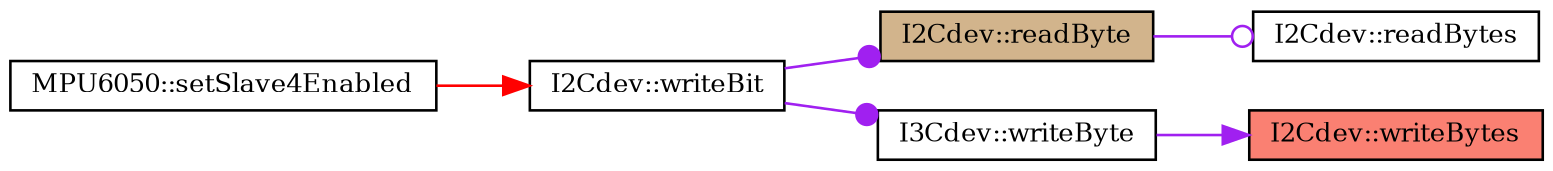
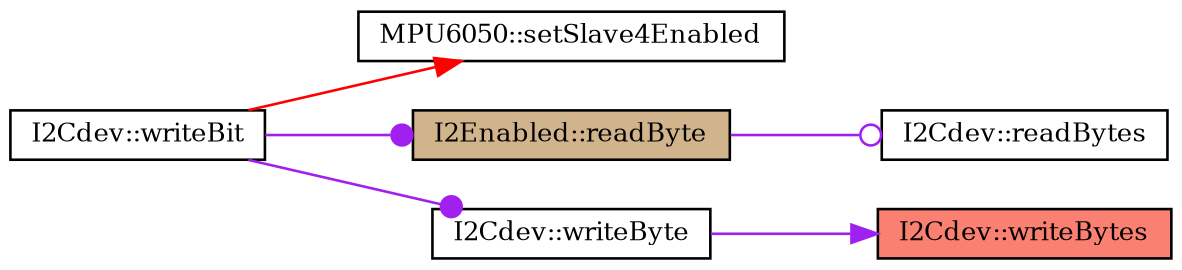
node "I2Cdev::readByte": label "I2Cdev::readByte" -> "I2Enabled::readByte"
edge "MPU6050::setSlave4Enabled" -> "I2Cdev::writeBit": reversed
node "I3Cdev::writeByte": label "I3Cdev::writeByte" -> "I2Cdev::writeByte"
